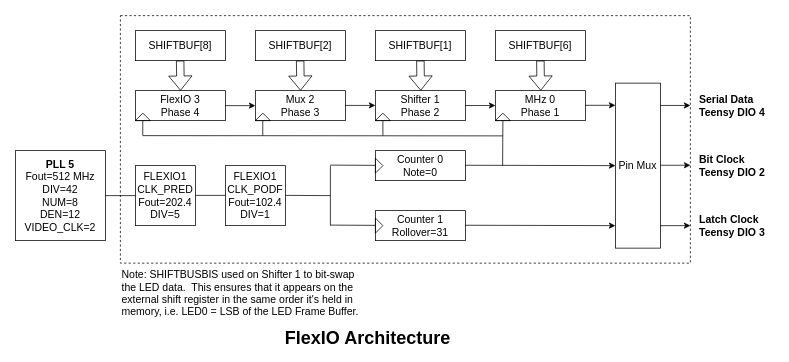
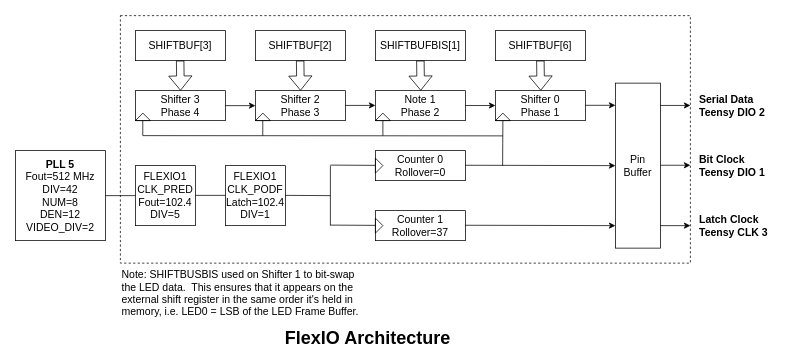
node "SHIFTBUF[8]": label "SHIFTBUF[8]" -> "SHIFTBUF[3]"
node "SHIFTBUF[1]": label "SHIFTBUF[1]" -> "SHIFTBUFBIS[1]"
node "FlexIO 3 Phase 4": label "FlexIO 3 Phase 4" -> "Shifter 3 Phase 4"
node "Mux 2 Phase 3": label "Mux 2 Phase 3" -> "Shifter 2 Phase 3"
node "Shifter 1 Phase 2": label "Shifter 1 Phase 2" -> "Note 1 Phase 2"
node "MHz 0 Phase 1": label "MHz 0 Phase 1" -> "Shifter 0 Phase 1"
node "Serial Data Teensy DIO 4": label "Serial Data Teensy DIO 4" -> "Serial Data Teensy DIO 2"
node "Counter 0 Note=0": label "Counter 0 Note=0" -> "Counter 0 Rollover=0"
node "Pin Mux": label "Pin Mux" -> "Pin Buffer"
node "Bit Clock Teensy DIO 2": label "Bit Clock Teensy DIO 2" -> "Bit Clock Teensy DIO 1"
node "PLL 5 Fout=512 MHz DIV=42 NUM=8 DEN=12 VIDEO_CLK=2": label "PLL 5 Fout=512 MHz DIV=42 NUM=8 DEN=12 VIDEO_CLK=2" -> "PLL 5 Fout=512 MHz DIV=42 NUM=8 DEN=12 VIDEO_DIV=2"
node "FLEXIO1 CLK_PRED Fout=202.4 DIV=5": label "FLEXIO1 CLK_PRED Fout=202.4 DIV=5" -> "FLEXIO1 CLK_PRED Fout=102.4 DIV=5"
node "FLEXIO1 CLK_PODF Fout=102.4 DIV=1": label "FLEXIO1 CLK_PODF Fout=102.4 DIV=1" -> "FLEXIO1 CLK_PODF Latch=102.4 DIV=1"
node "Counter 1 Rollover=31": label "Counter 1 Rollover=31" -> "Counter 1 Rollover=37"
node "Latch Clock Teensy DIO 3": label "Latch Clock Teensy DIO 3" -> "Latch Clock Teensy CLK 3"
